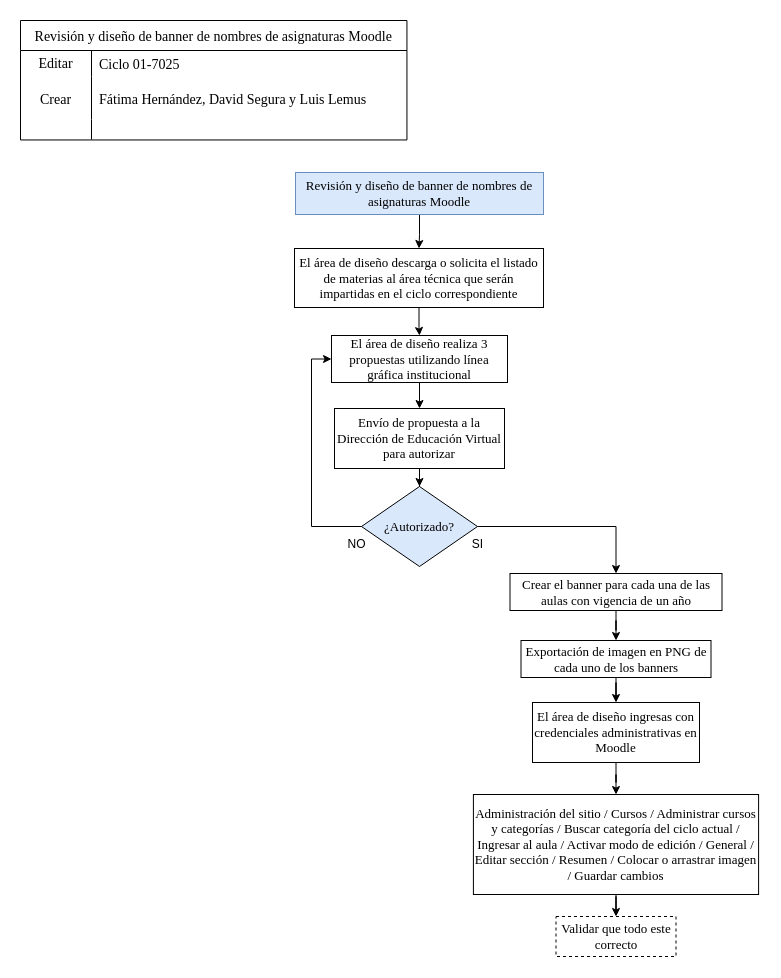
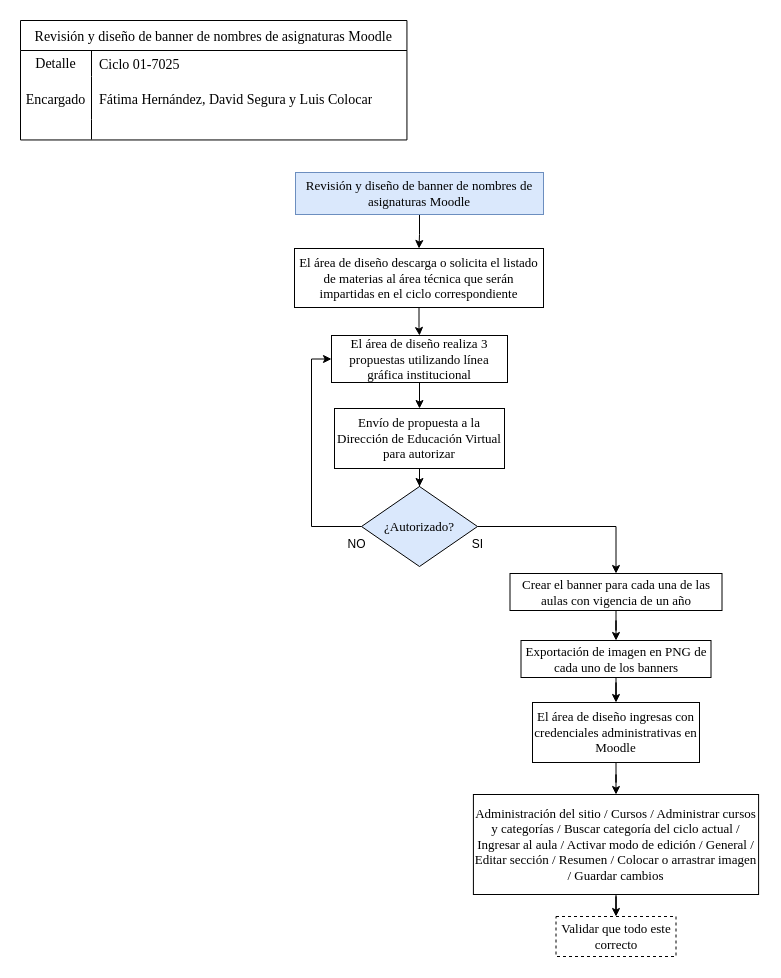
node "Editar": label "Editar" -> "Detalle"
node "Crear": label "Crear" -> "Encargado"
node "Fátima Hernández, David Segura y Luis Lemus": label "Fátima Hernández, David Segura y Luis Lemus" -> "Fátima Hernández, David Segura y Luis Colocar"
